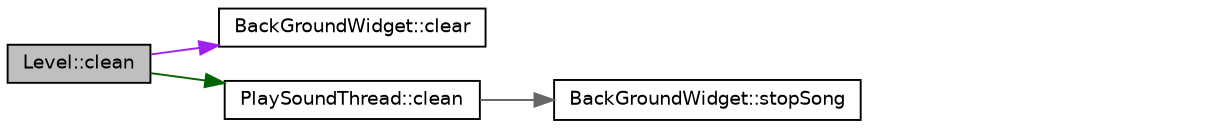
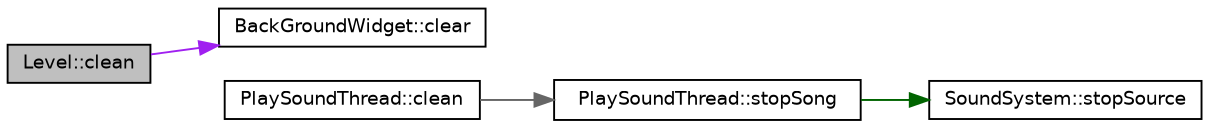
edge "Level::clean" -> "PlaySoundThread::clean": removed
node "BackGroundWidget::stopSong": label "BackGroundWidget::stopSong" -> "PlaySoundThread::stopSong"
node "SoundSystem::stopSource": added
